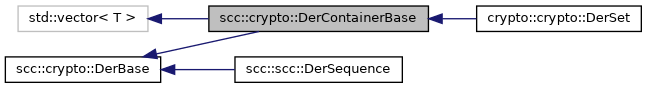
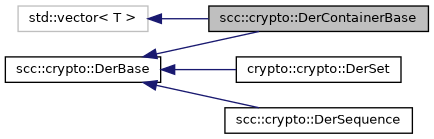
edge "crypto::crypto::DerSet" -> "scc::crypto::DerContainerBase": now "crypto::crypto::DerSet" -> "scc::crypto::DerBase"
node "scc::scc::DerSequence": label "scc::scc::DerSequence" -> "scc::crypto::DerSequence"
